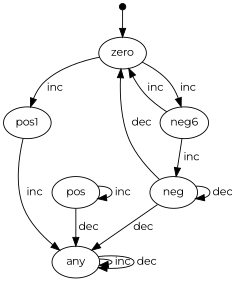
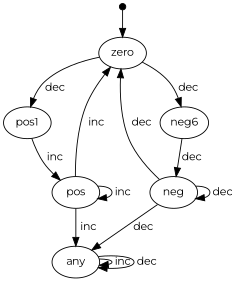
edge "zero" -> "pos1": label " inc " -> " dec "
edge "zero" -> "neg6": label " inc " -> " dec "
edge "neg6" -> "zero": now "pos" -> "zero"
edge "neg6" -> "neg": label " inc " -> " dec "
edge "pos1" -> "any": now "pos1" -> "pos"
edge "pos" -> "any": label " dec " -> " inc "
